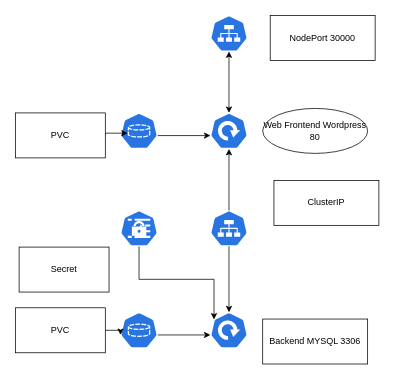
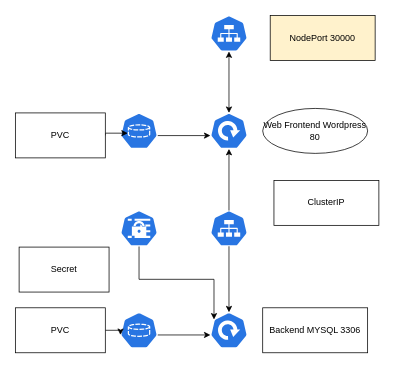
node "NodePort 30000": fillcolor #ffffff -> #fff2cc
node "Backend MYSQL 3306": moved (315, 342) -> (315, 330)
